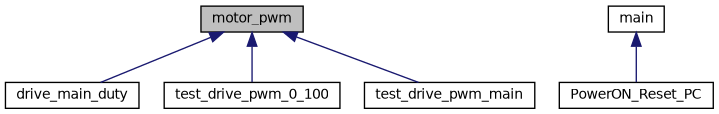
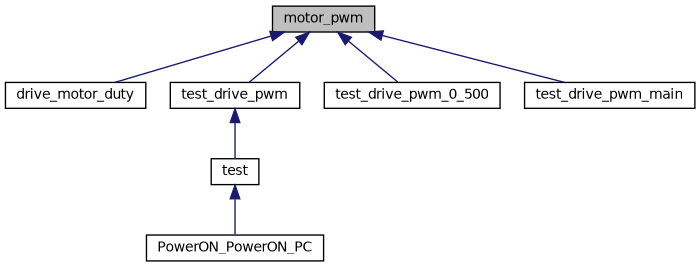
node "main": label "main" -> "test"
node "drive_main_duty": label "drive_main_duty" -> "drive_motor_duty"
node "test_drive_pwm": added
node "test_drive_pwm_0_100": label "test_drive_pwm_0_100" -> "test_drive_pwm_0_500"
node "PowerON_Reset_PC": label "PowerON_Reset_PC" -> "PowerON_PowerON_PC"
